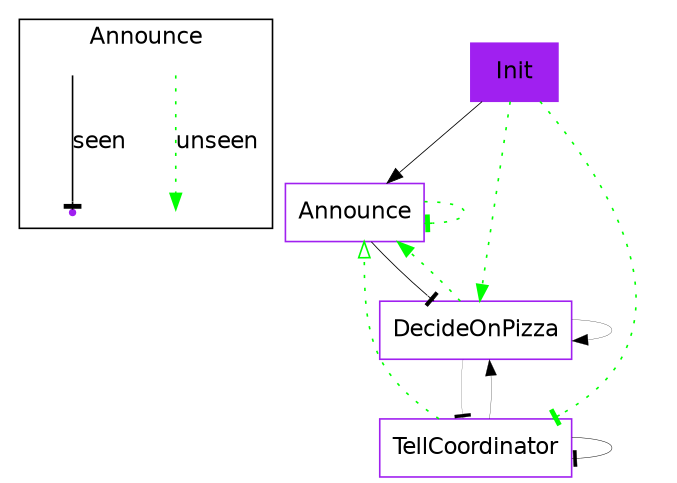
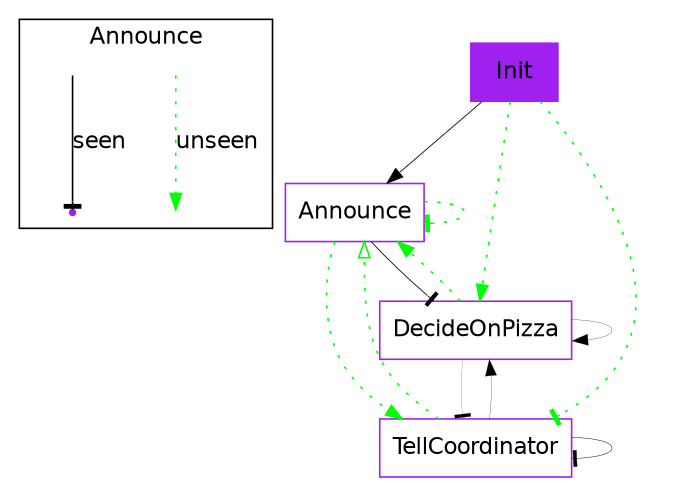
edge "Announce" -> "TellCoordinator": added
